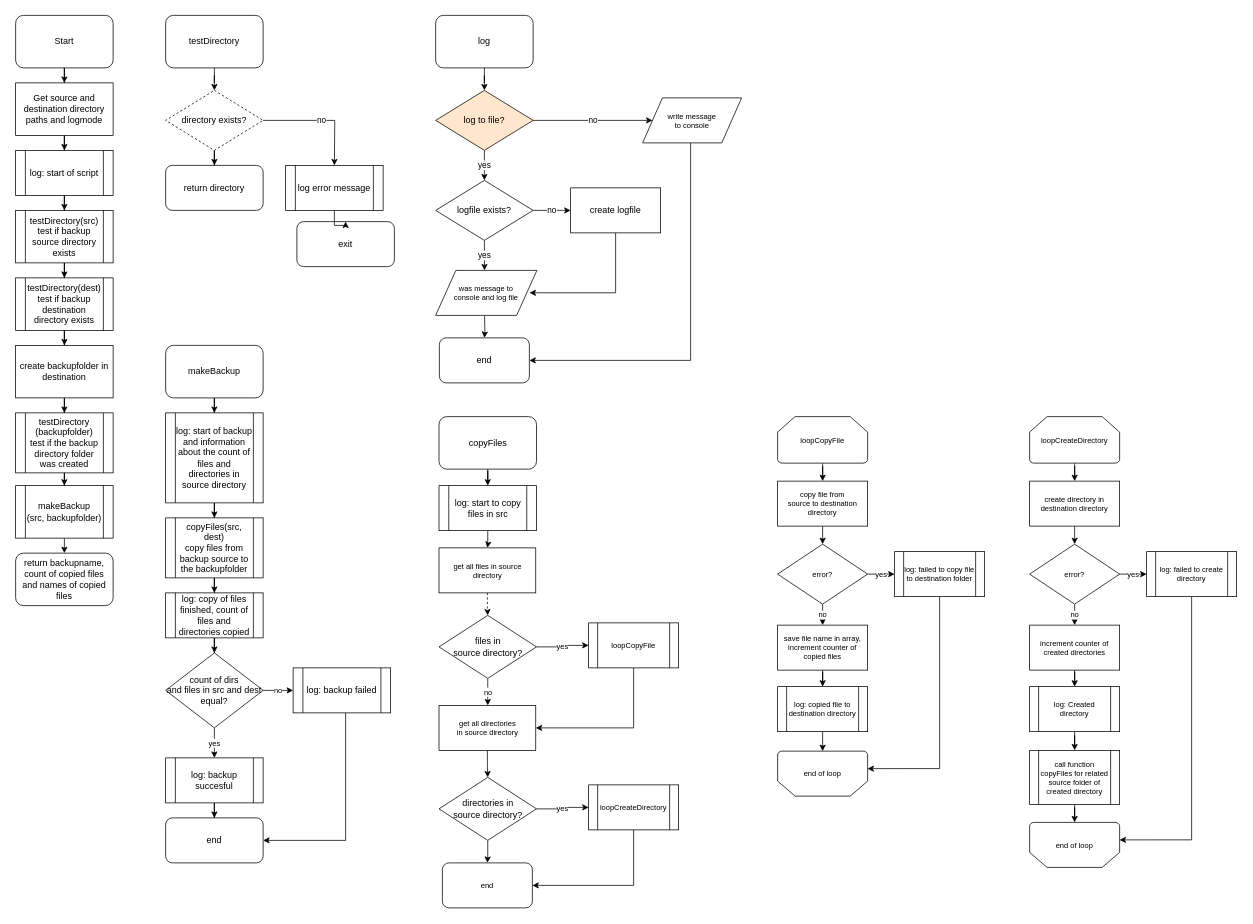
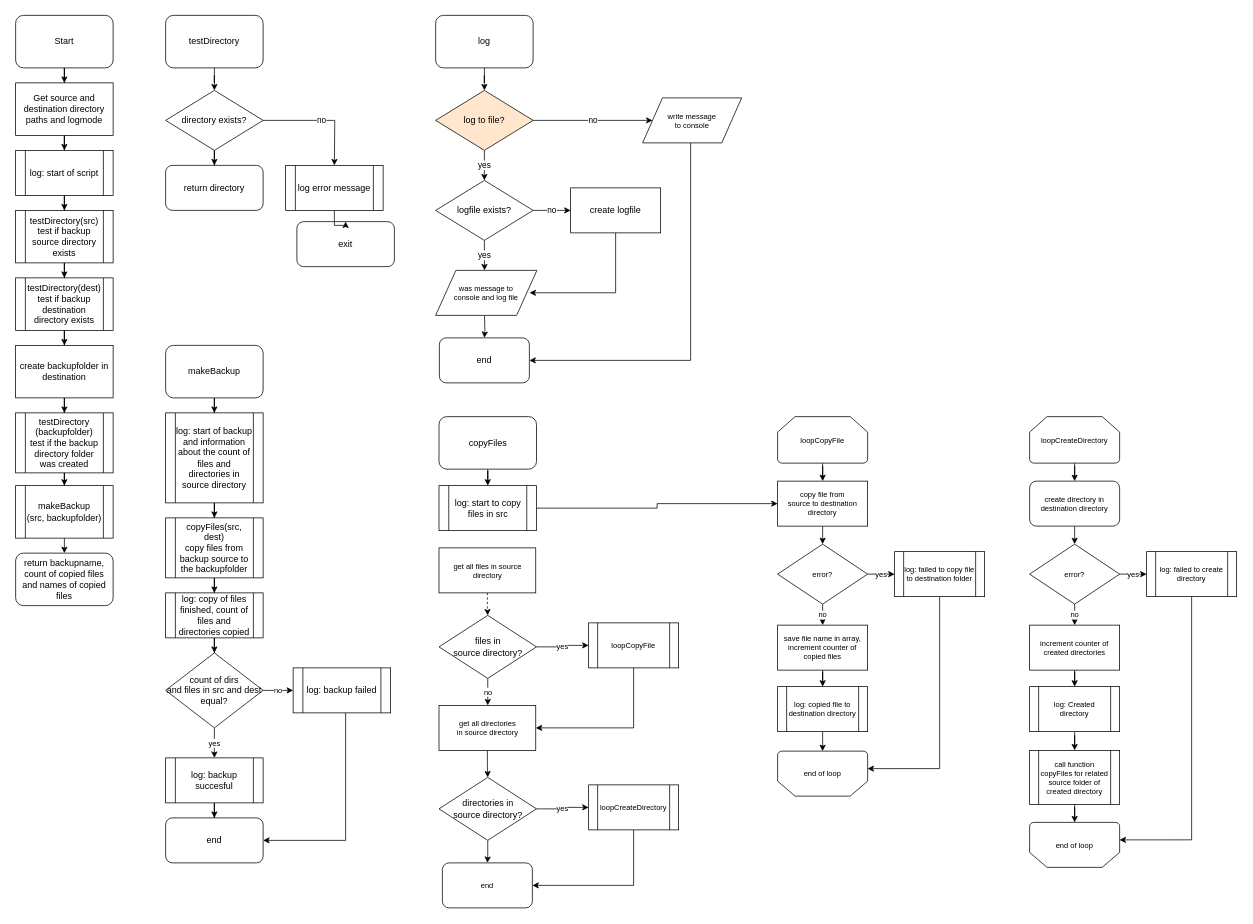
node "directory exists?": style dashed -> solid
node "create directory in destination directory": shape rectangle -> rounded rectangle
edge "log: start to copy files in src" -> "get all files in source directory": now "log: start to copy files in src" -> "copy file from source to destination directory"
